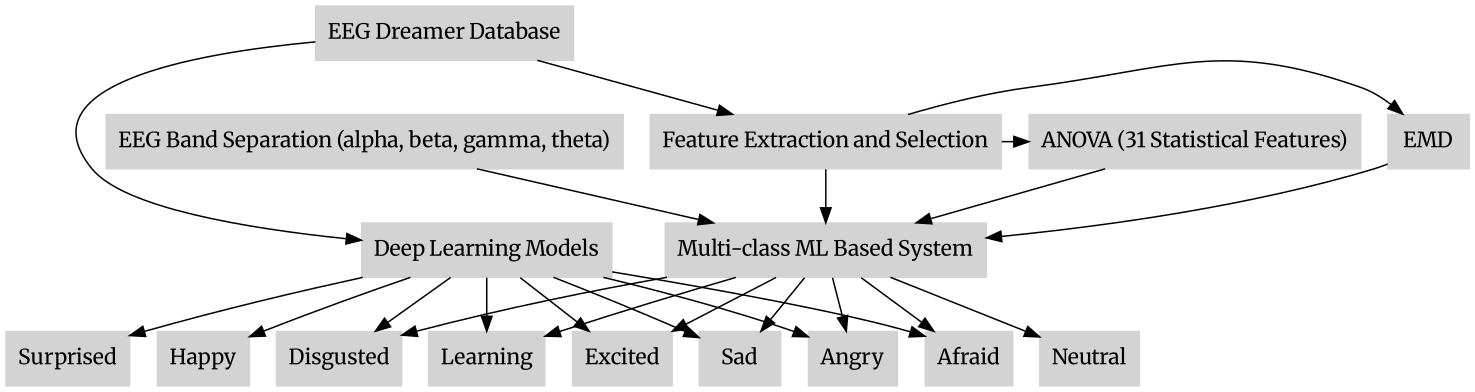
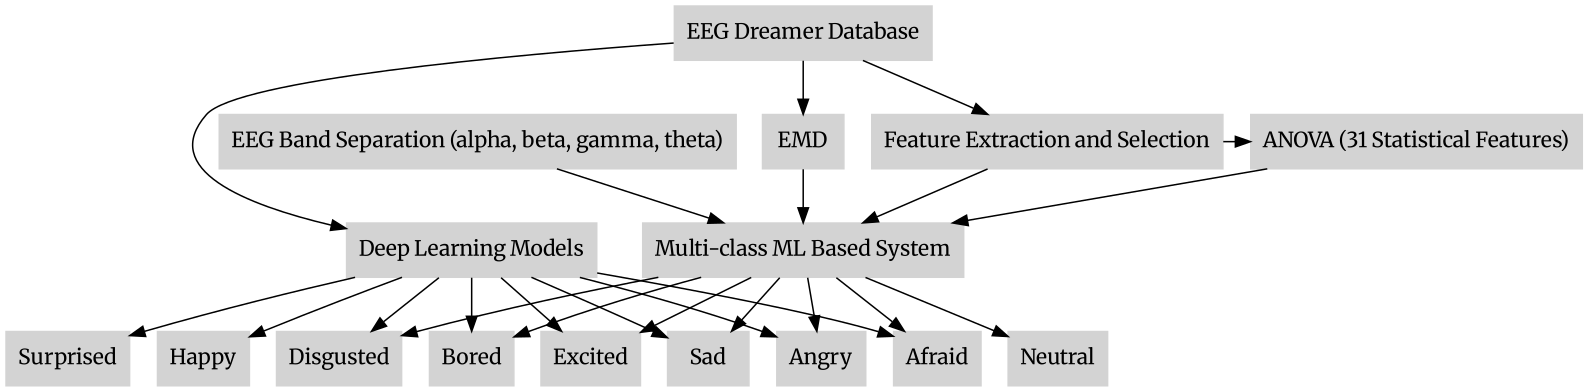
edge "Feature Extraction and Selection" -> "EMD": now "EEG Dreamer Database" -> "EMD"
node "Learning": label "Learning" -> "Bored"
